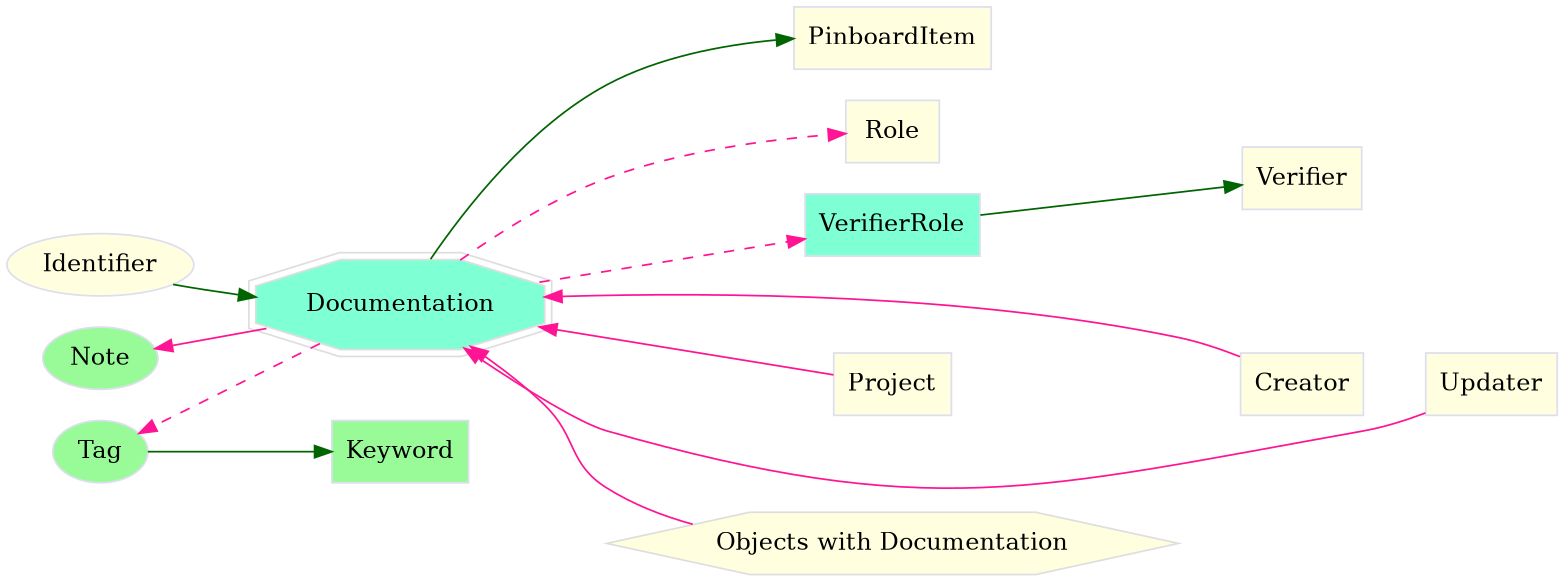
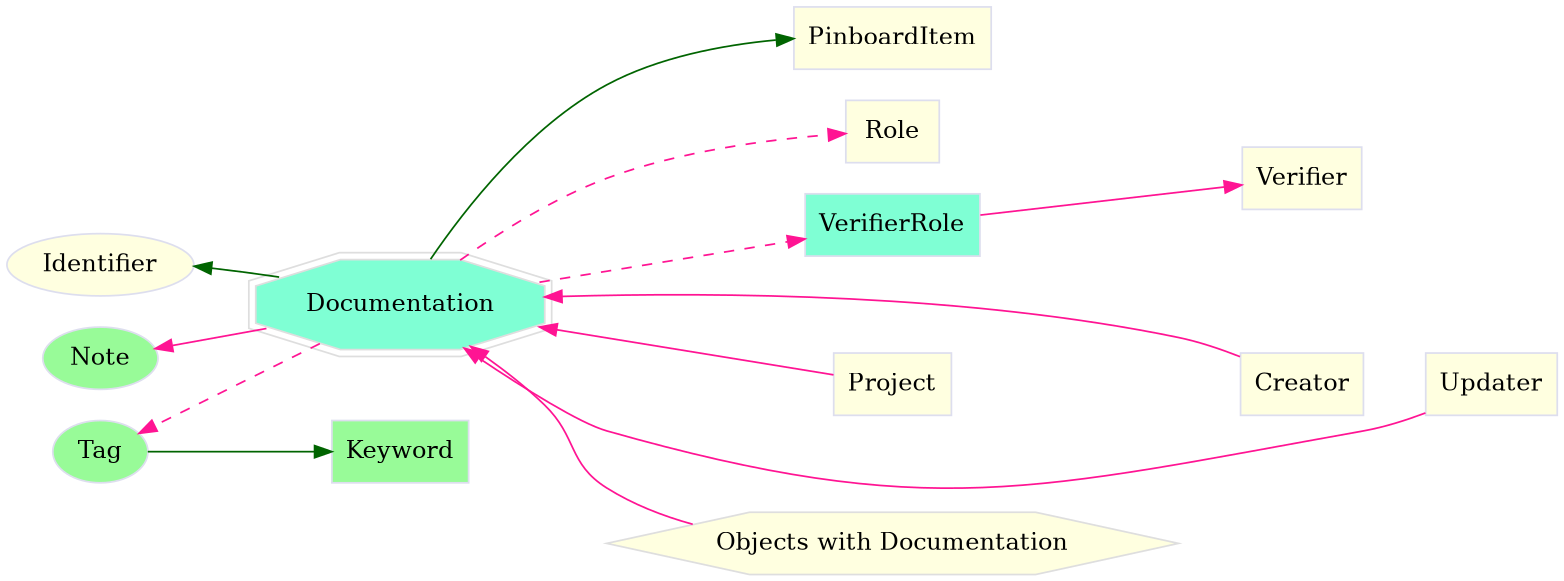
edge "VerifierRole" -> "Verifier": color darkgreen -> deeppink
edge "Identifier" -> "Documentation": reversed
